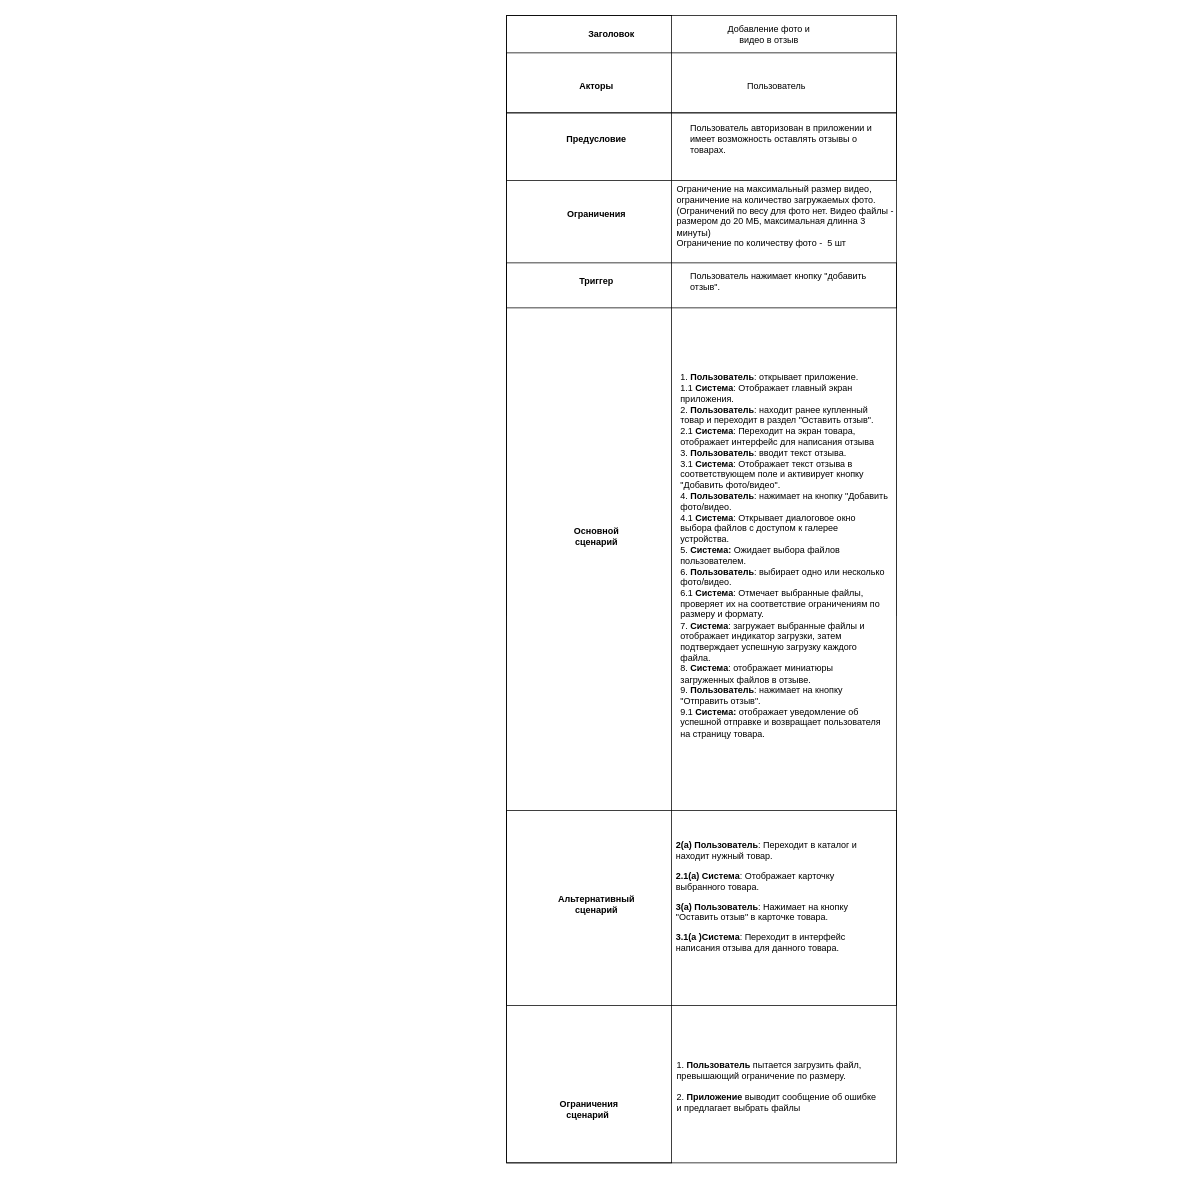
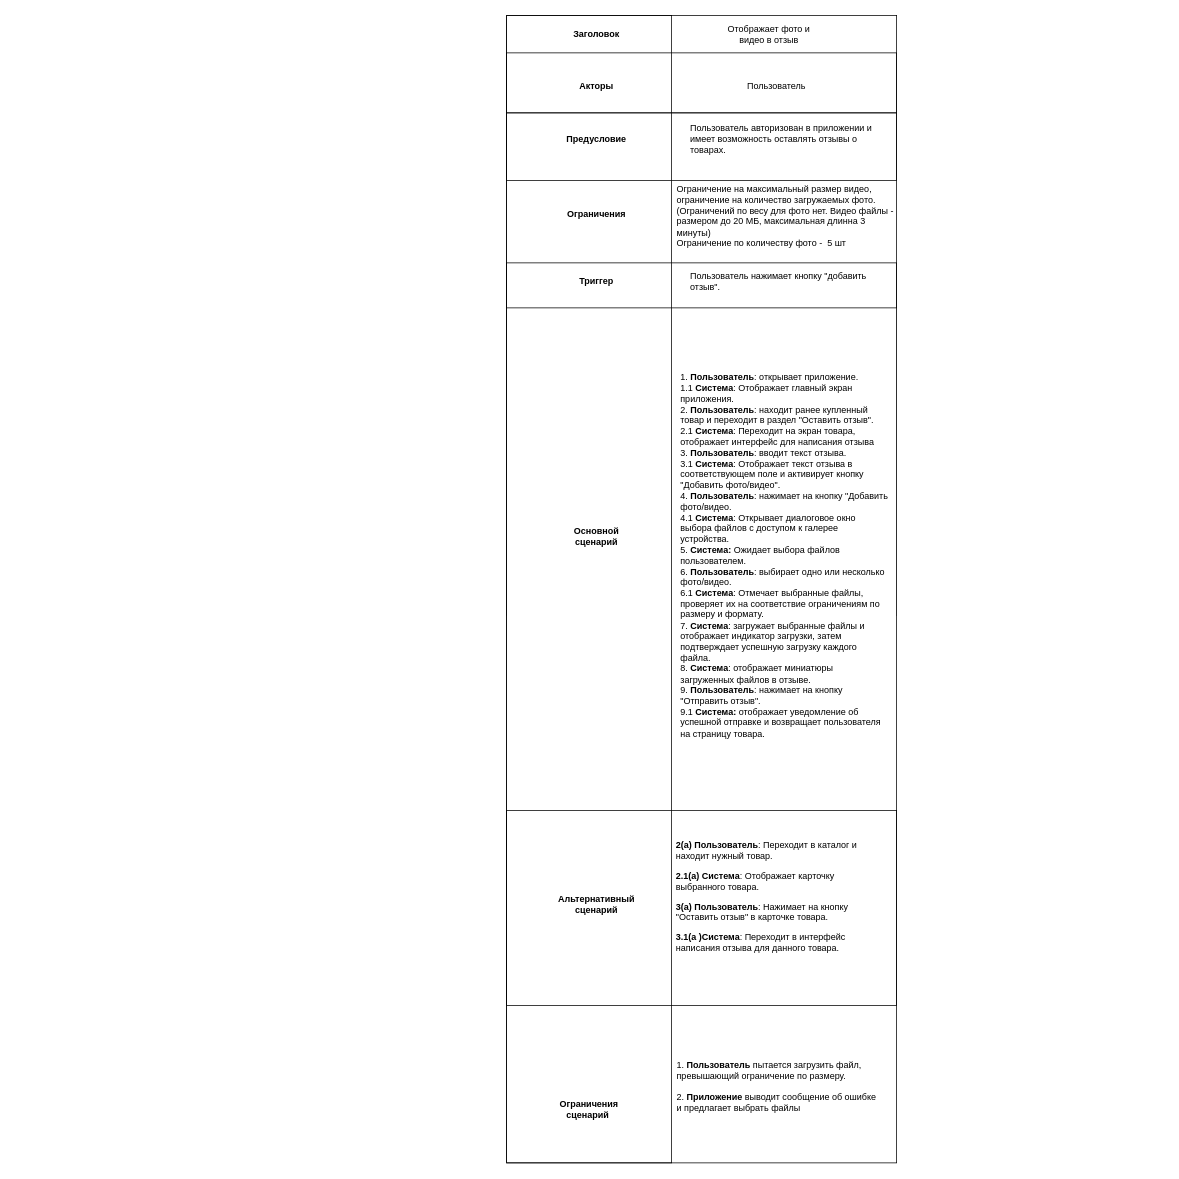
node "Заголовок": moved (612, 34) -> (597, 34)
node "Добавление фото и видео в отзыв": label "Добавление фото и видео в отзыв" -> "Отображает фото и видео в отзыв"
